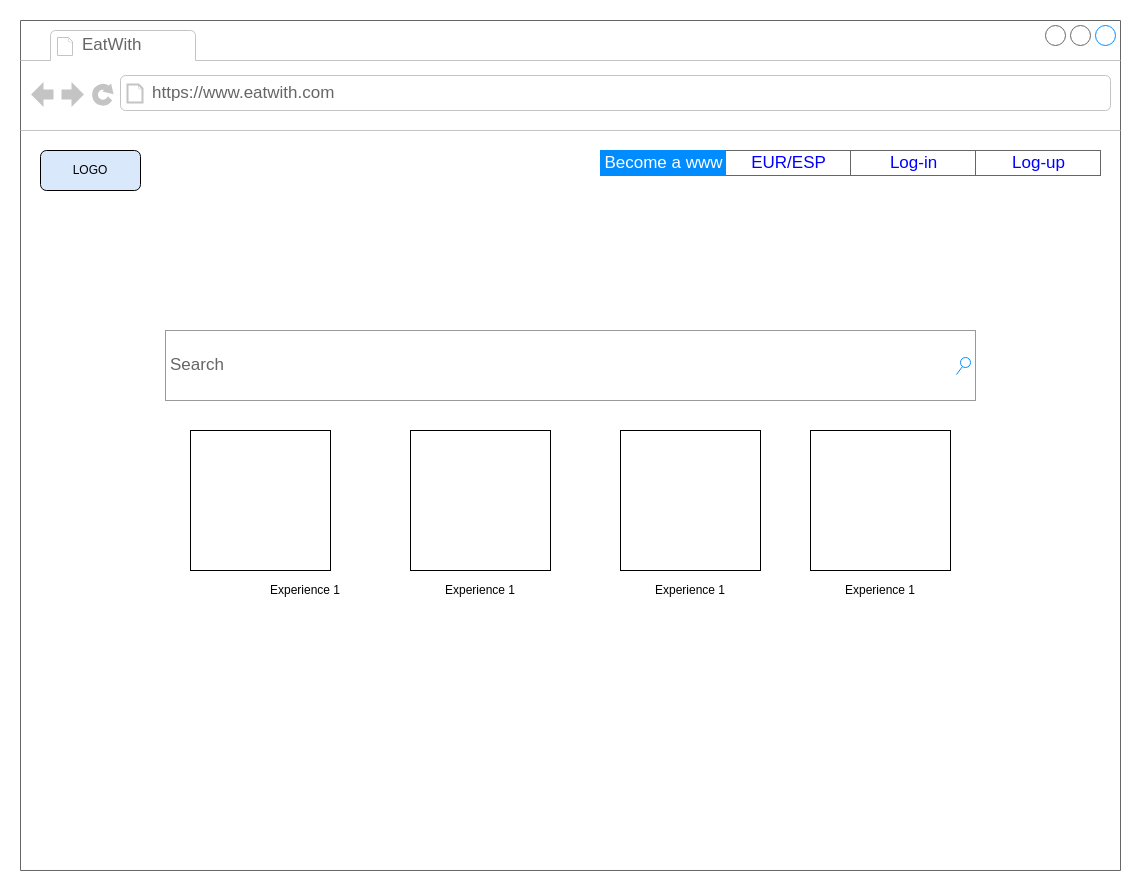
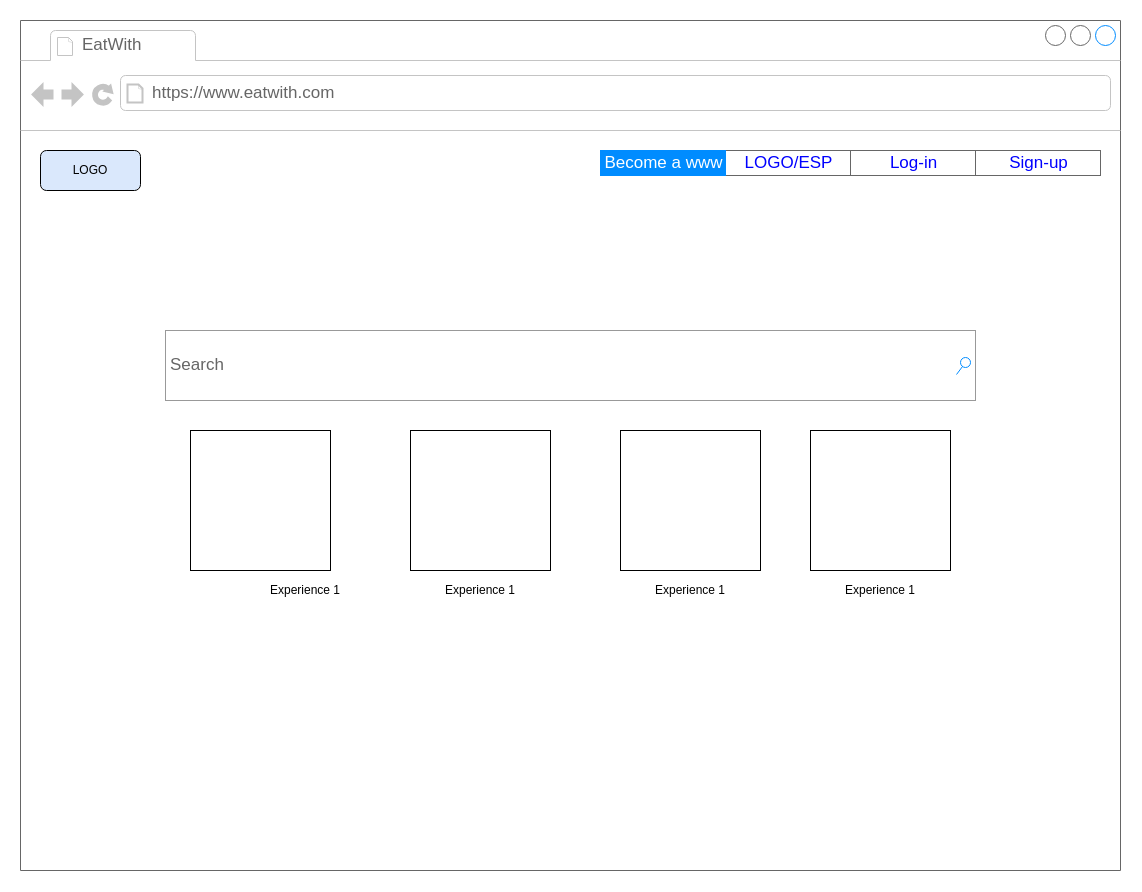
node "EUR/ESP": label "EUR/ESP" -> "LOGO/ESP"
node "Log-up": label "Log-up" -> "Sign-up"
